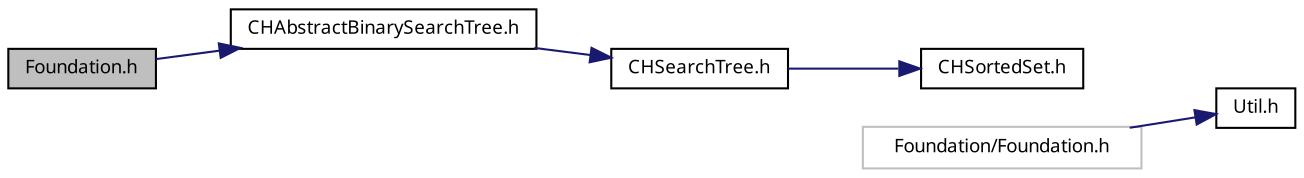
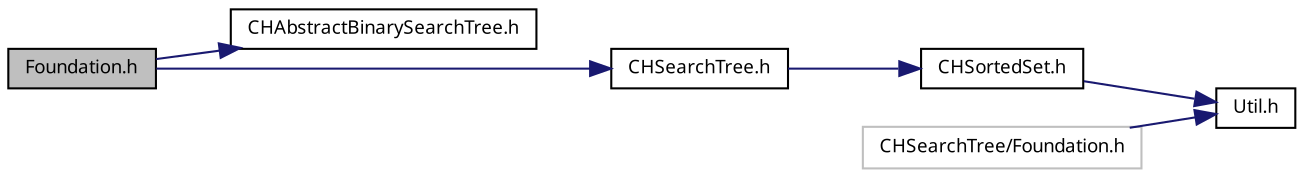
edge "CHAbstractBinarySearchTree.h" -> "CHSearchTree.h": now "Foundation.h" -> "CHSearchTree.h"
edge "CHSortedSet.h" -> "Util.h": added
node "Foundation/Foundation.h": label "Foundation/Foundation.h" -> "CHSearchTree/Foundation.h"
